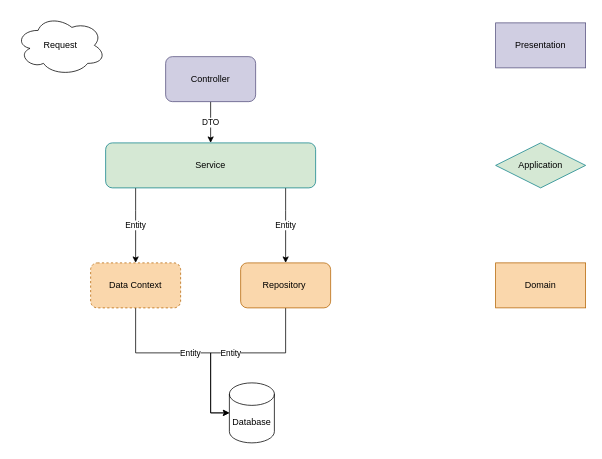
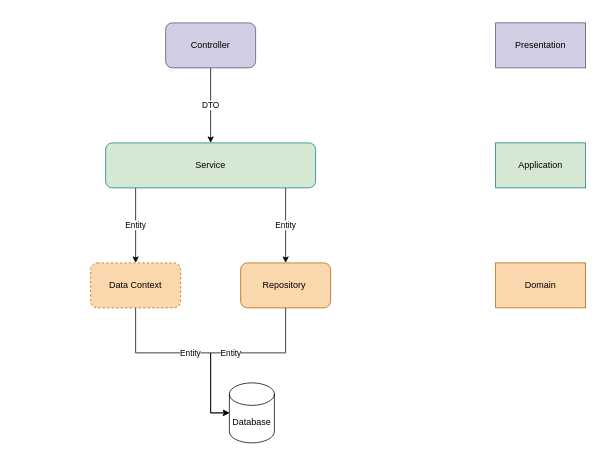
node "Request": removed
node "Controller": moved (210, 79) -> (210, 45)
node "Application": shape diamond -> rectangle
